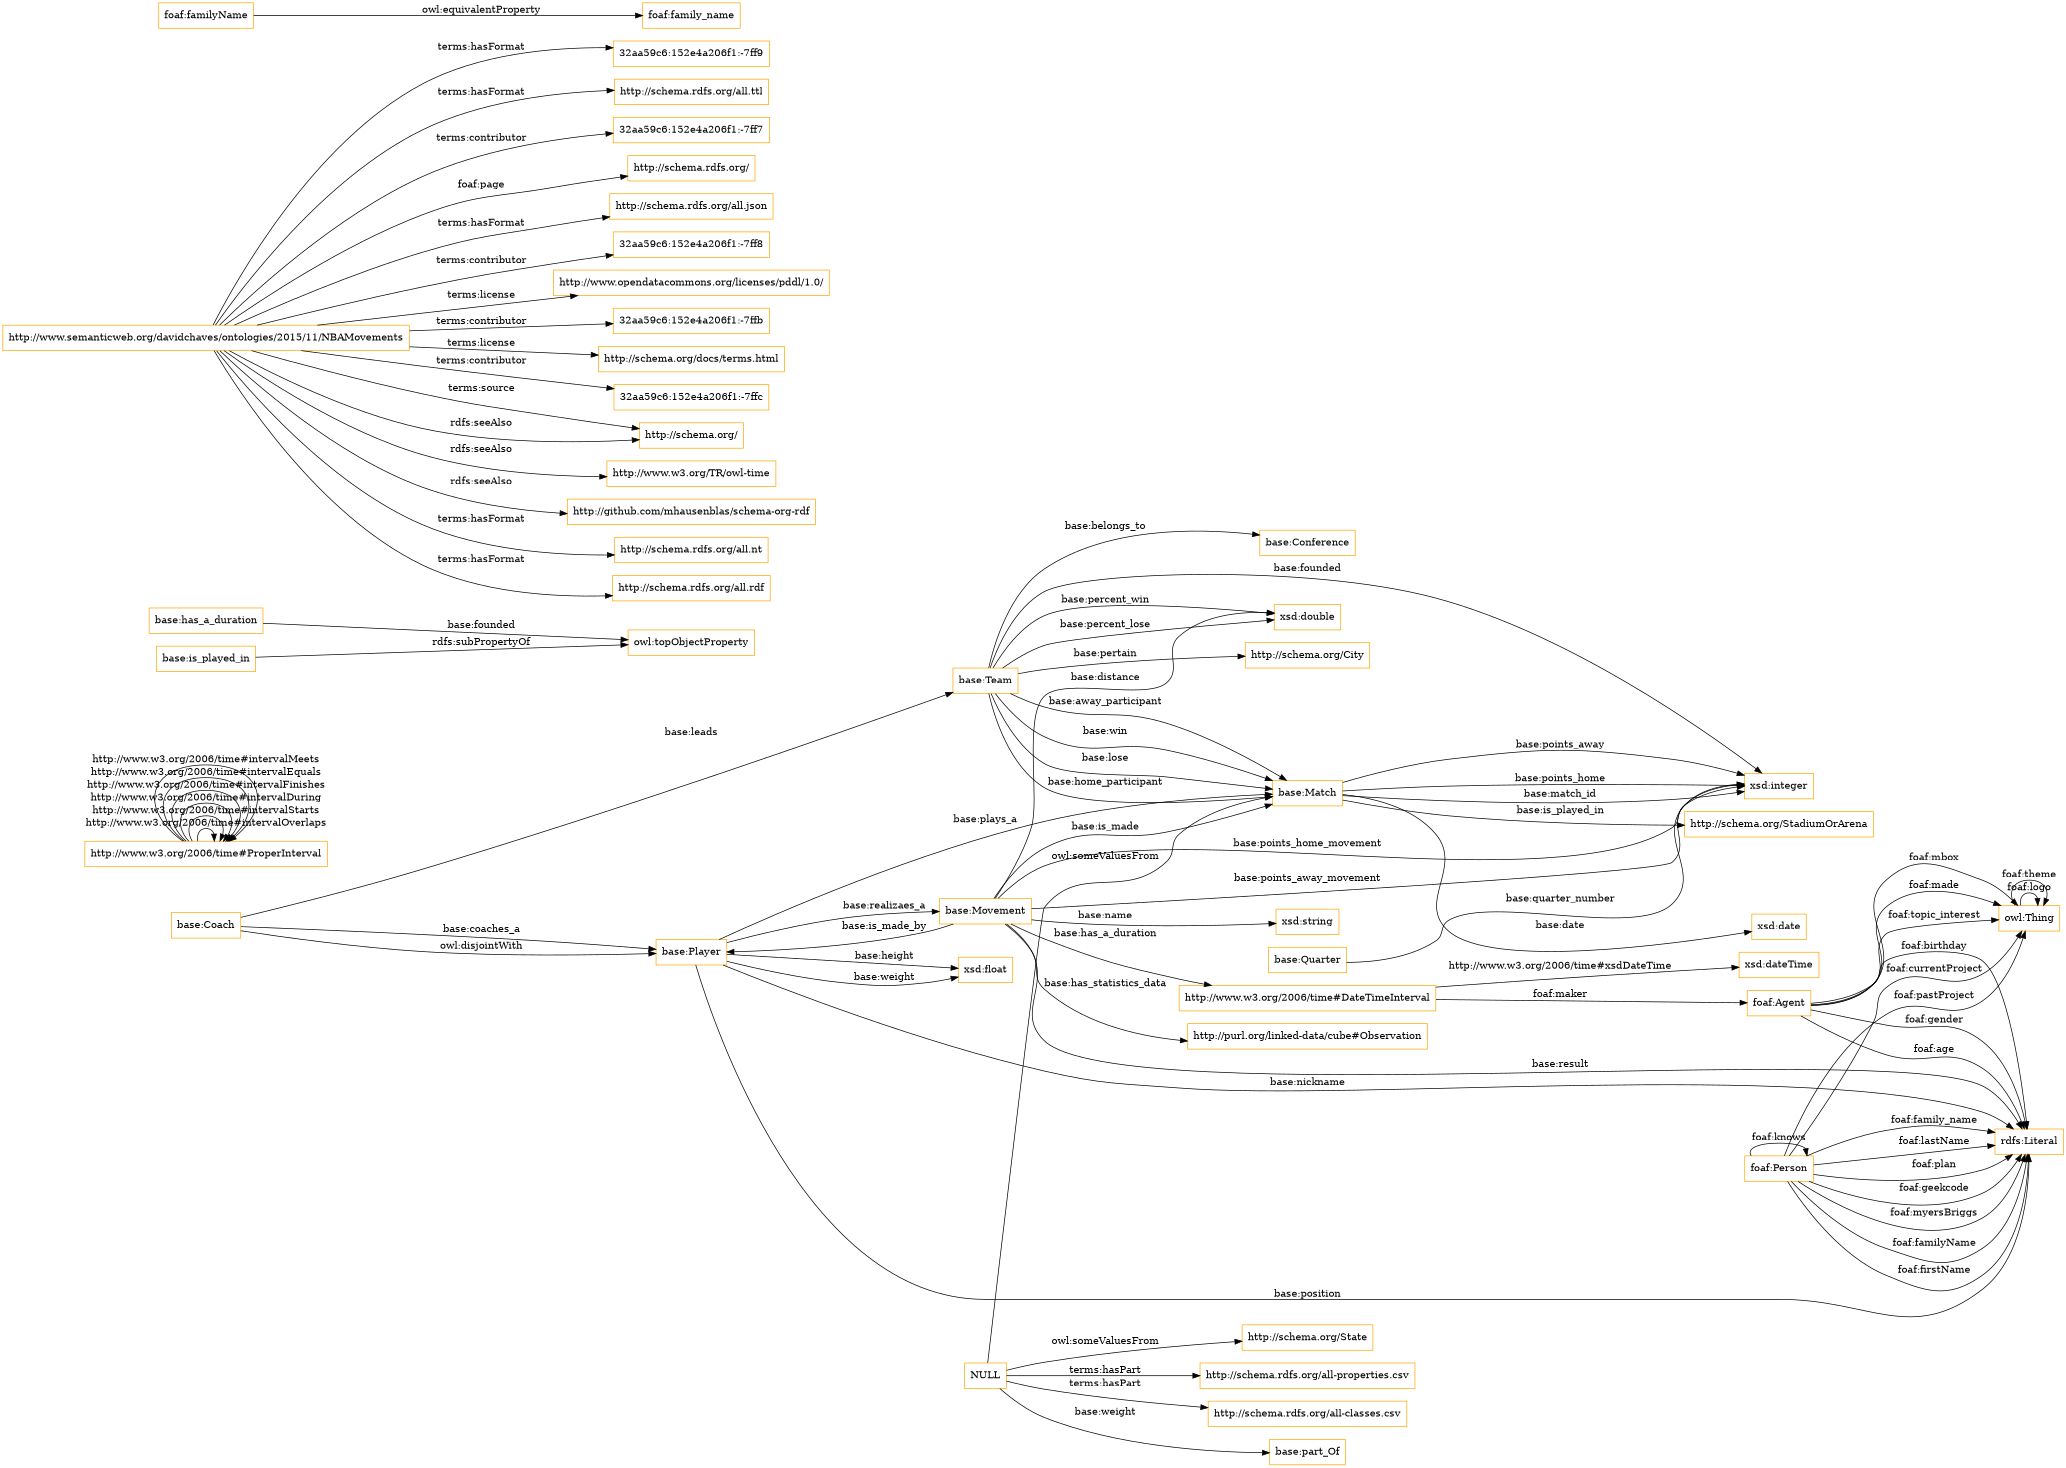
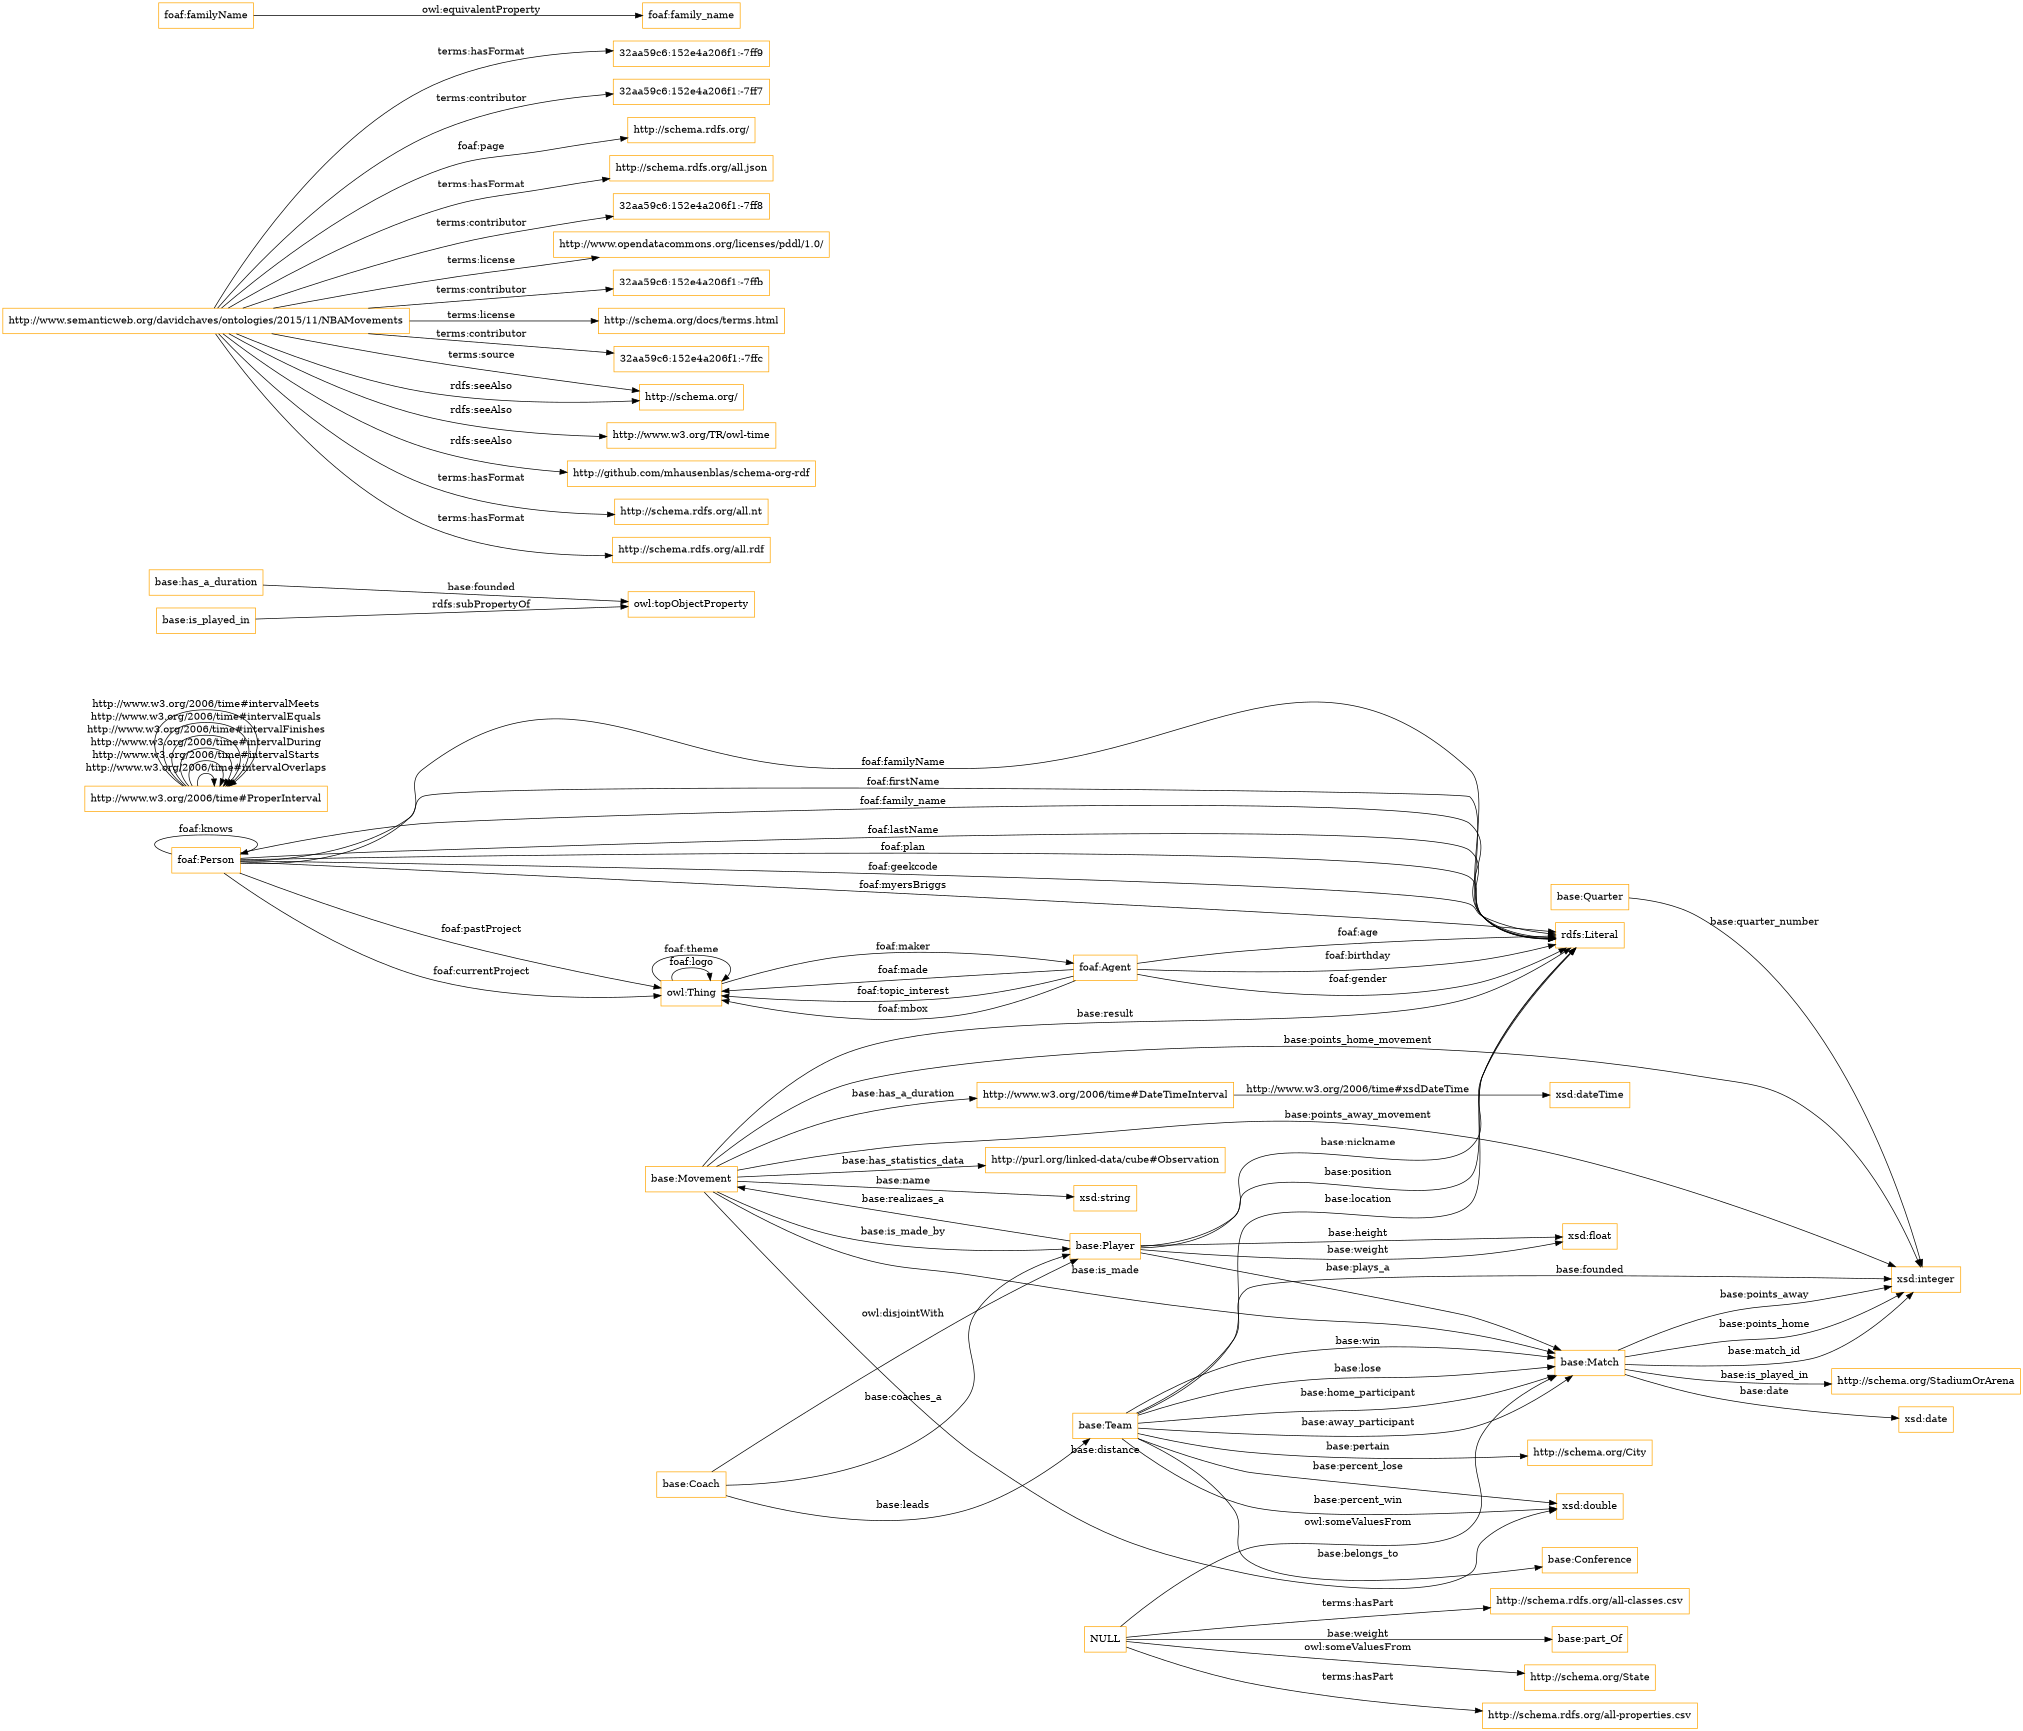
node "http://schema.rdfs.org/all.ttl": removed
edge "http://www.w3.org/2006/time#DateTimeInterval" -> "foaf:Agent": now "owl:Thing" -> "foaf:Agent"
edge "base:Team" -> "rdfs:Literal": added, label "base:location"
